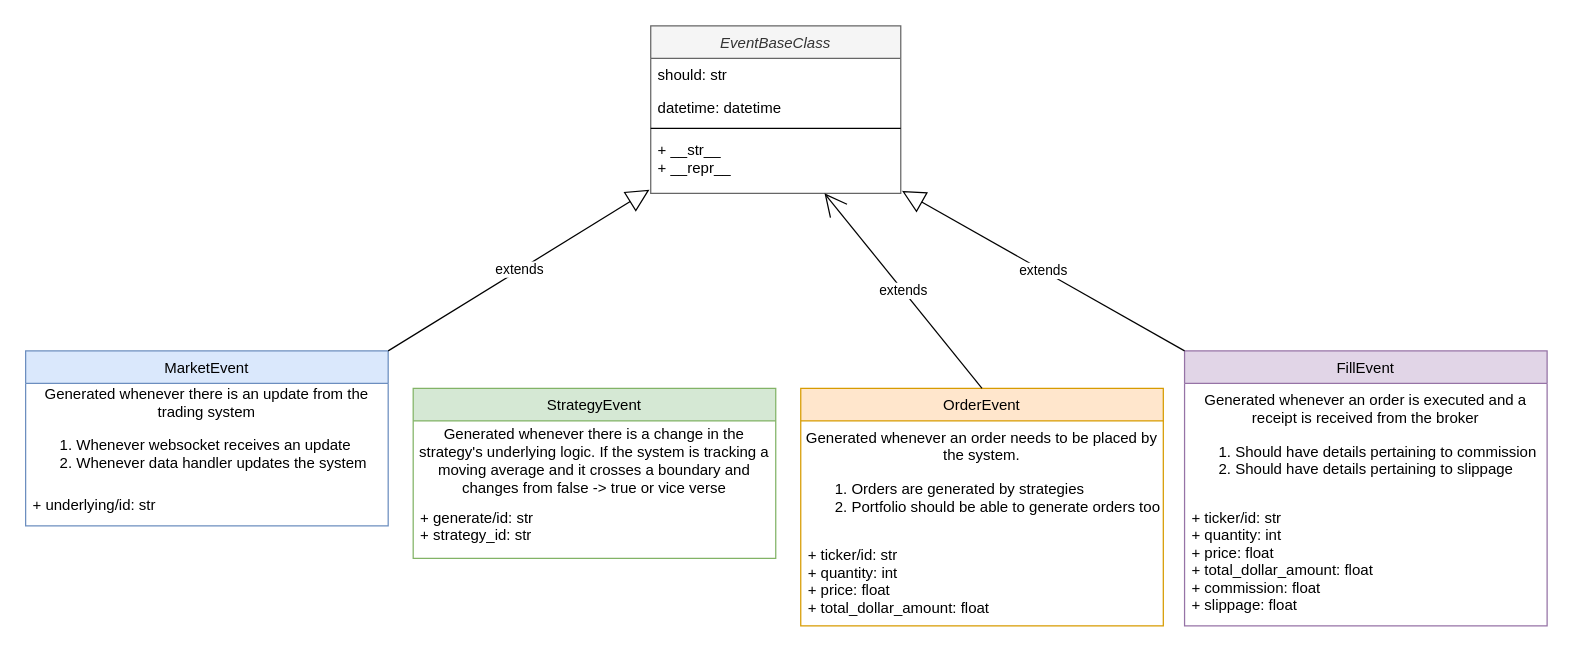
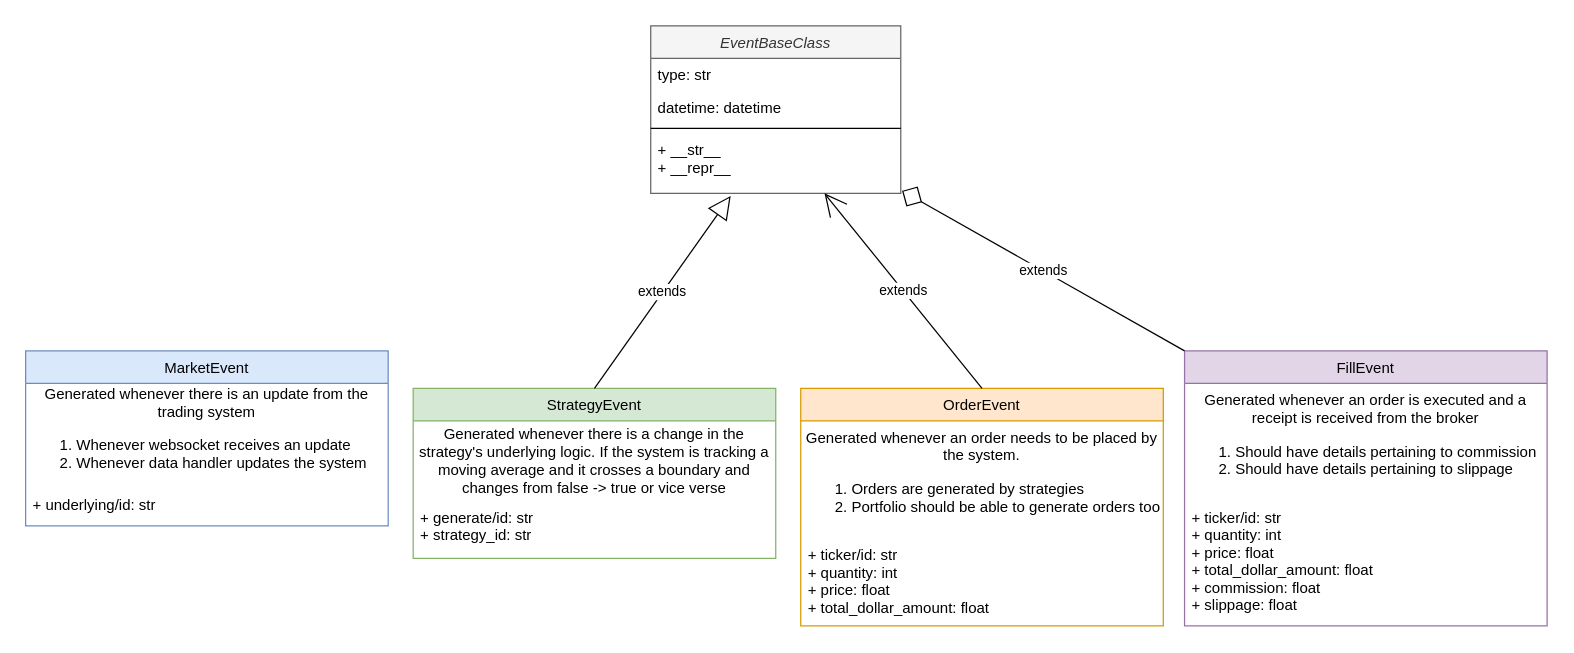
node "should: str": label "should: str" -> "type: str"
edge "FillEvent" -> "+ __str__ + __repr__": arrowhead block -> diamond
edge "MarketEvent" -> "+ __str__ + __repr__": removed, label "extends"
edge "StrategyEvent" -> "+ __str__ + __repr__": added, label "extends"
